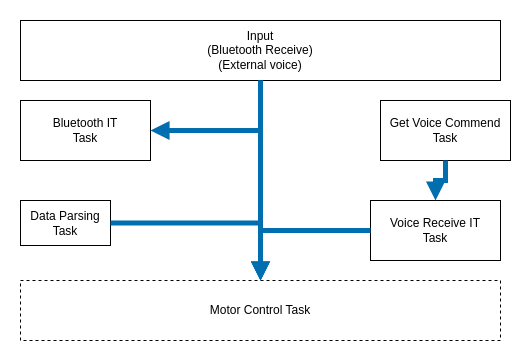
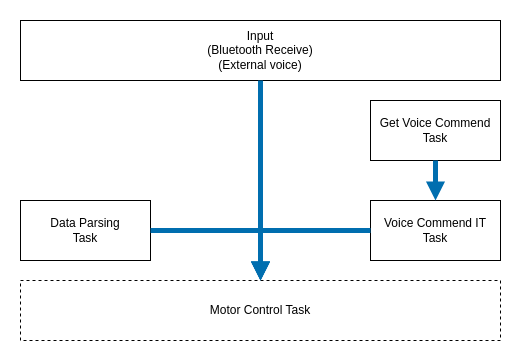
node "Bluetooth IT Task": removed
edge "Input (Bluetooth Receive) (External voice)" -> "Bluetooth IT Task": removed
node "Get Voice Commend Task": moved (446, 131) -> (436, 131)
node "Data Parsing Task": size 90x45 -> 130x60
node "Voice Receive IT Task": label "Voice Receive IT Task" -> "Voice Commend IT Task"
